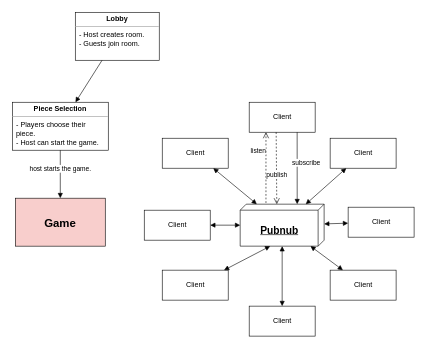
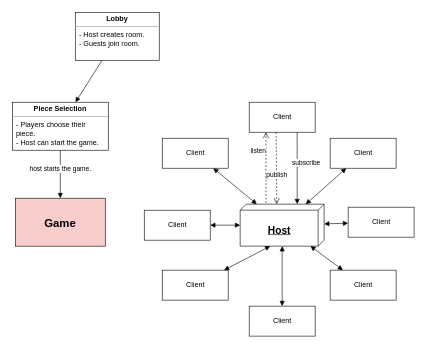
node "Pubnub": label "Pubnub" -> "Host"
